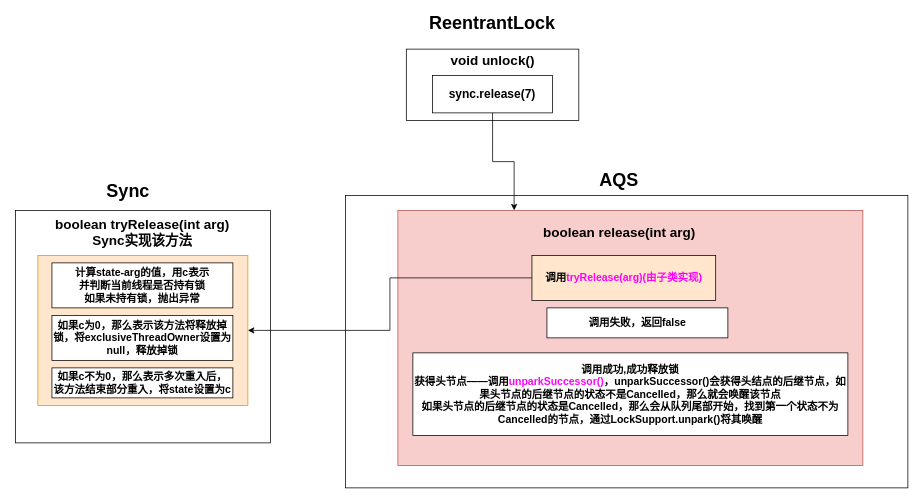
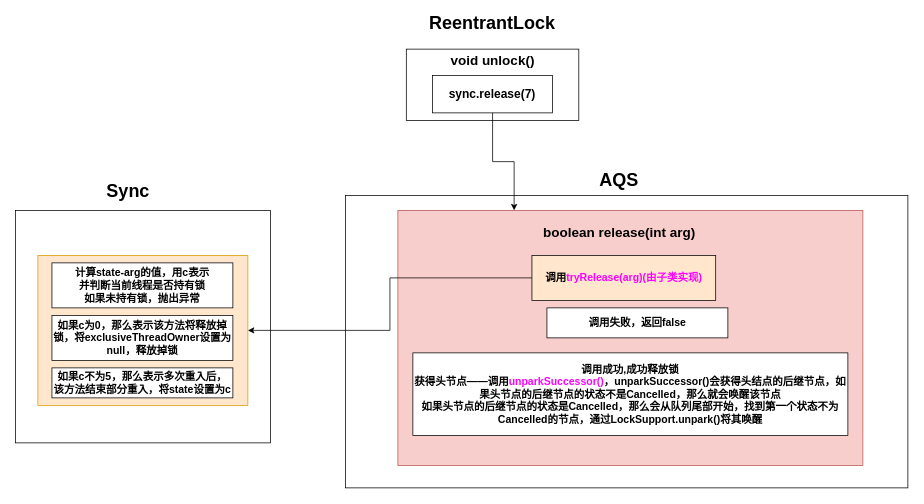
node "boolean tryRelease(int arg) Sync实现该方法": removed
node "如果c不为0，那么表示多次重入后，该方法结束部分重入，将state设置为c": label "如果c不为0，那么表示多次重入后，该方法结束部分重入，将state设置为c" -> "如果c不为5，那么表示多次重入后，该方法结束部分重入，将state设置为c"
